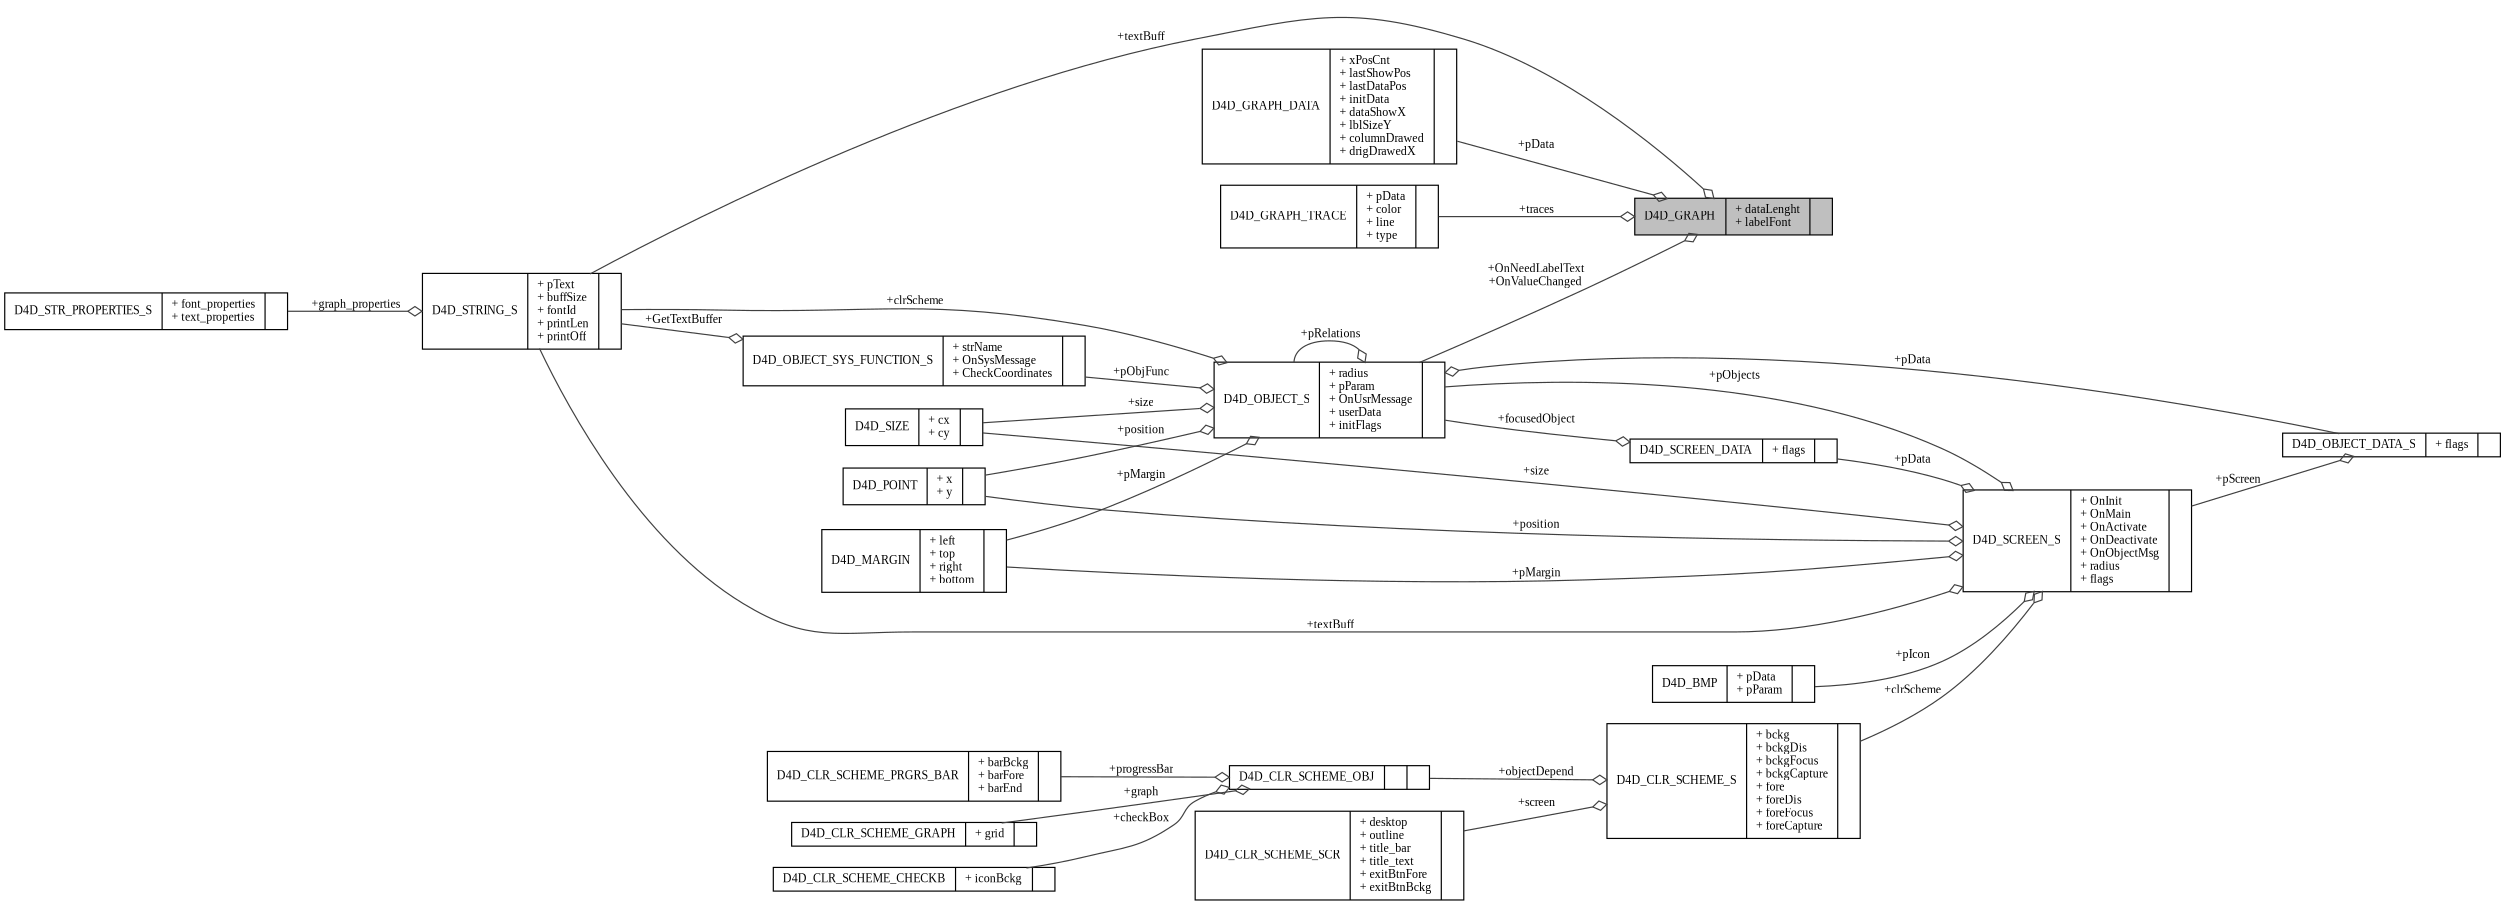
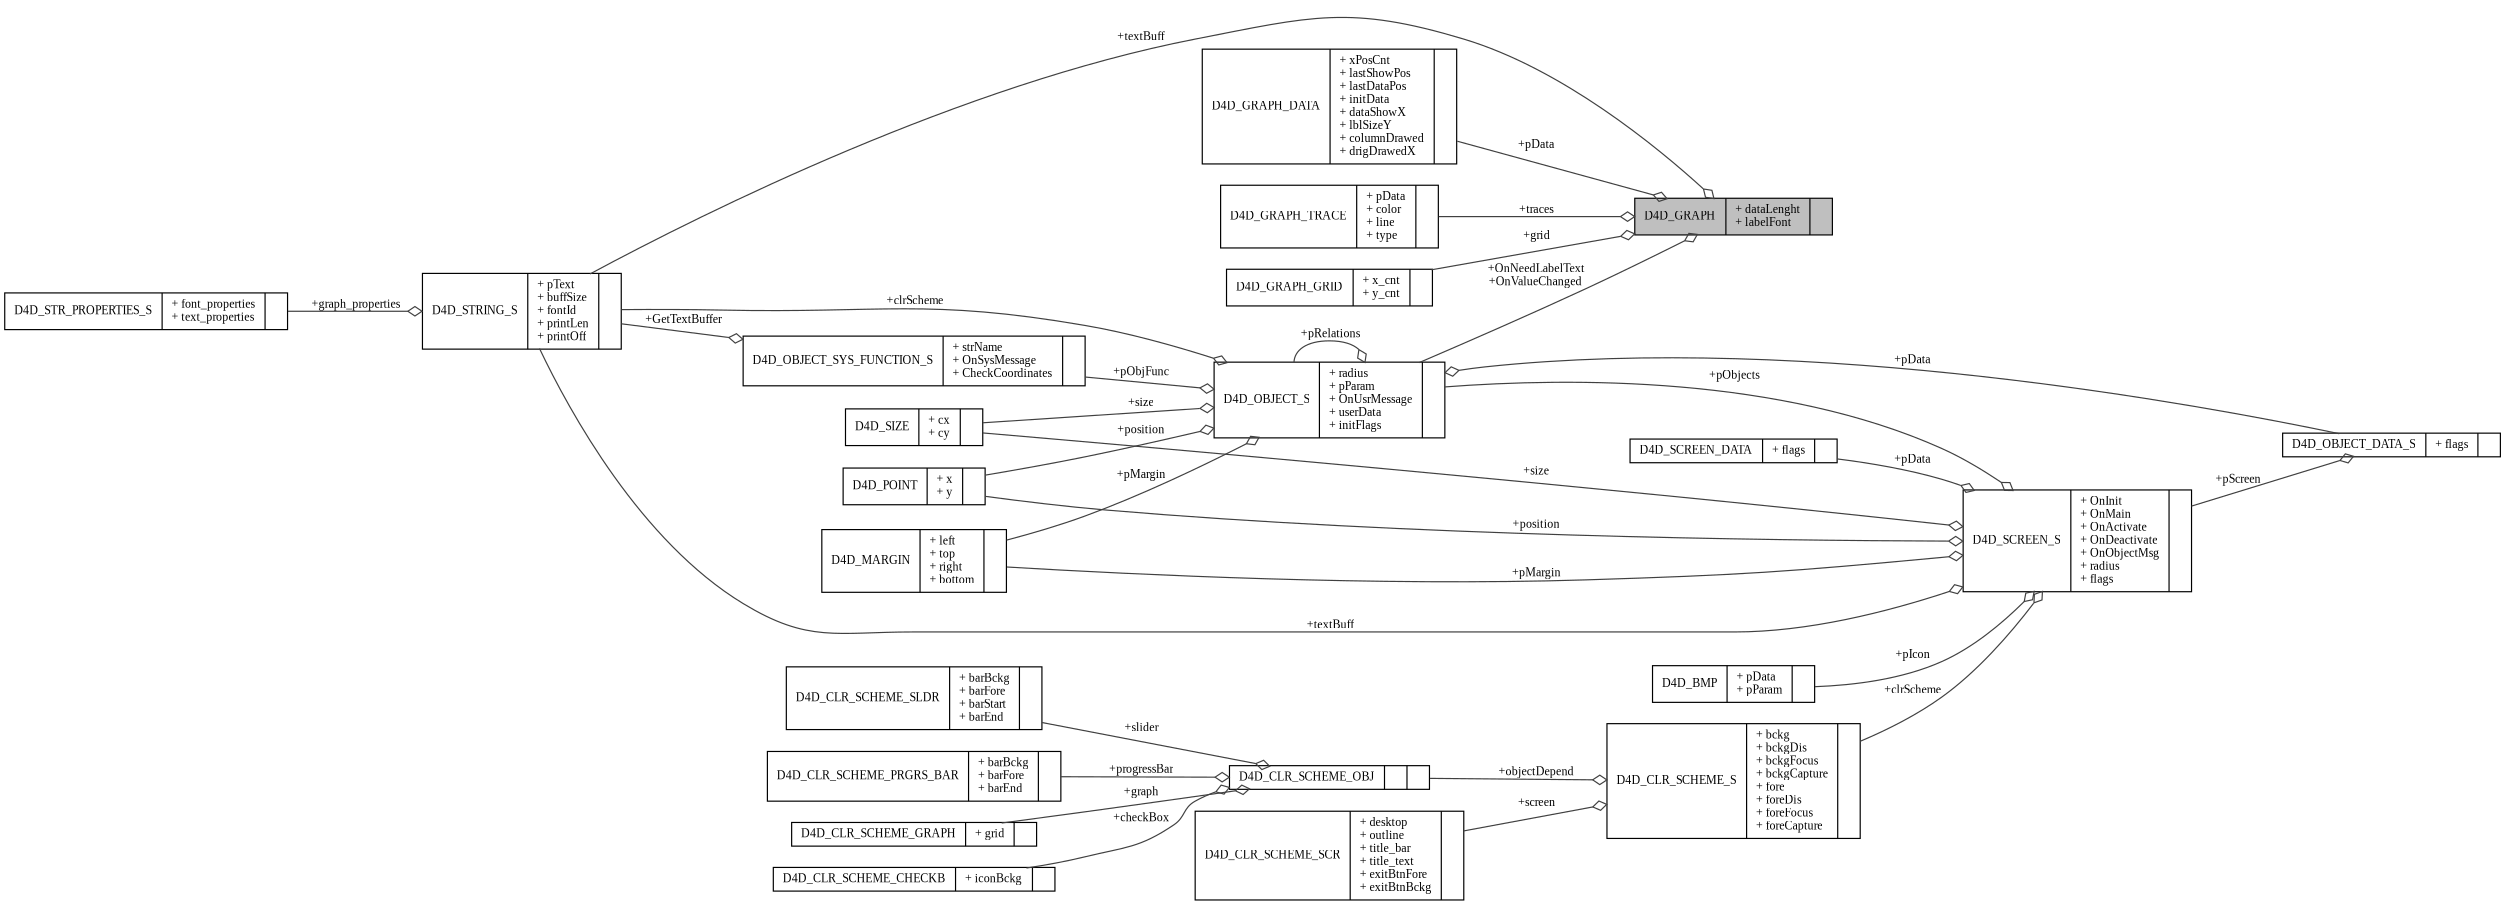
node "D4D_GRAPH_GRID": added
edge "D4D_OBJECT_S" -> "D4D_SCREEN_DATA": removed, label "+focusedObject"
node "D4D_CLR_SCHEME_SLDR": added
